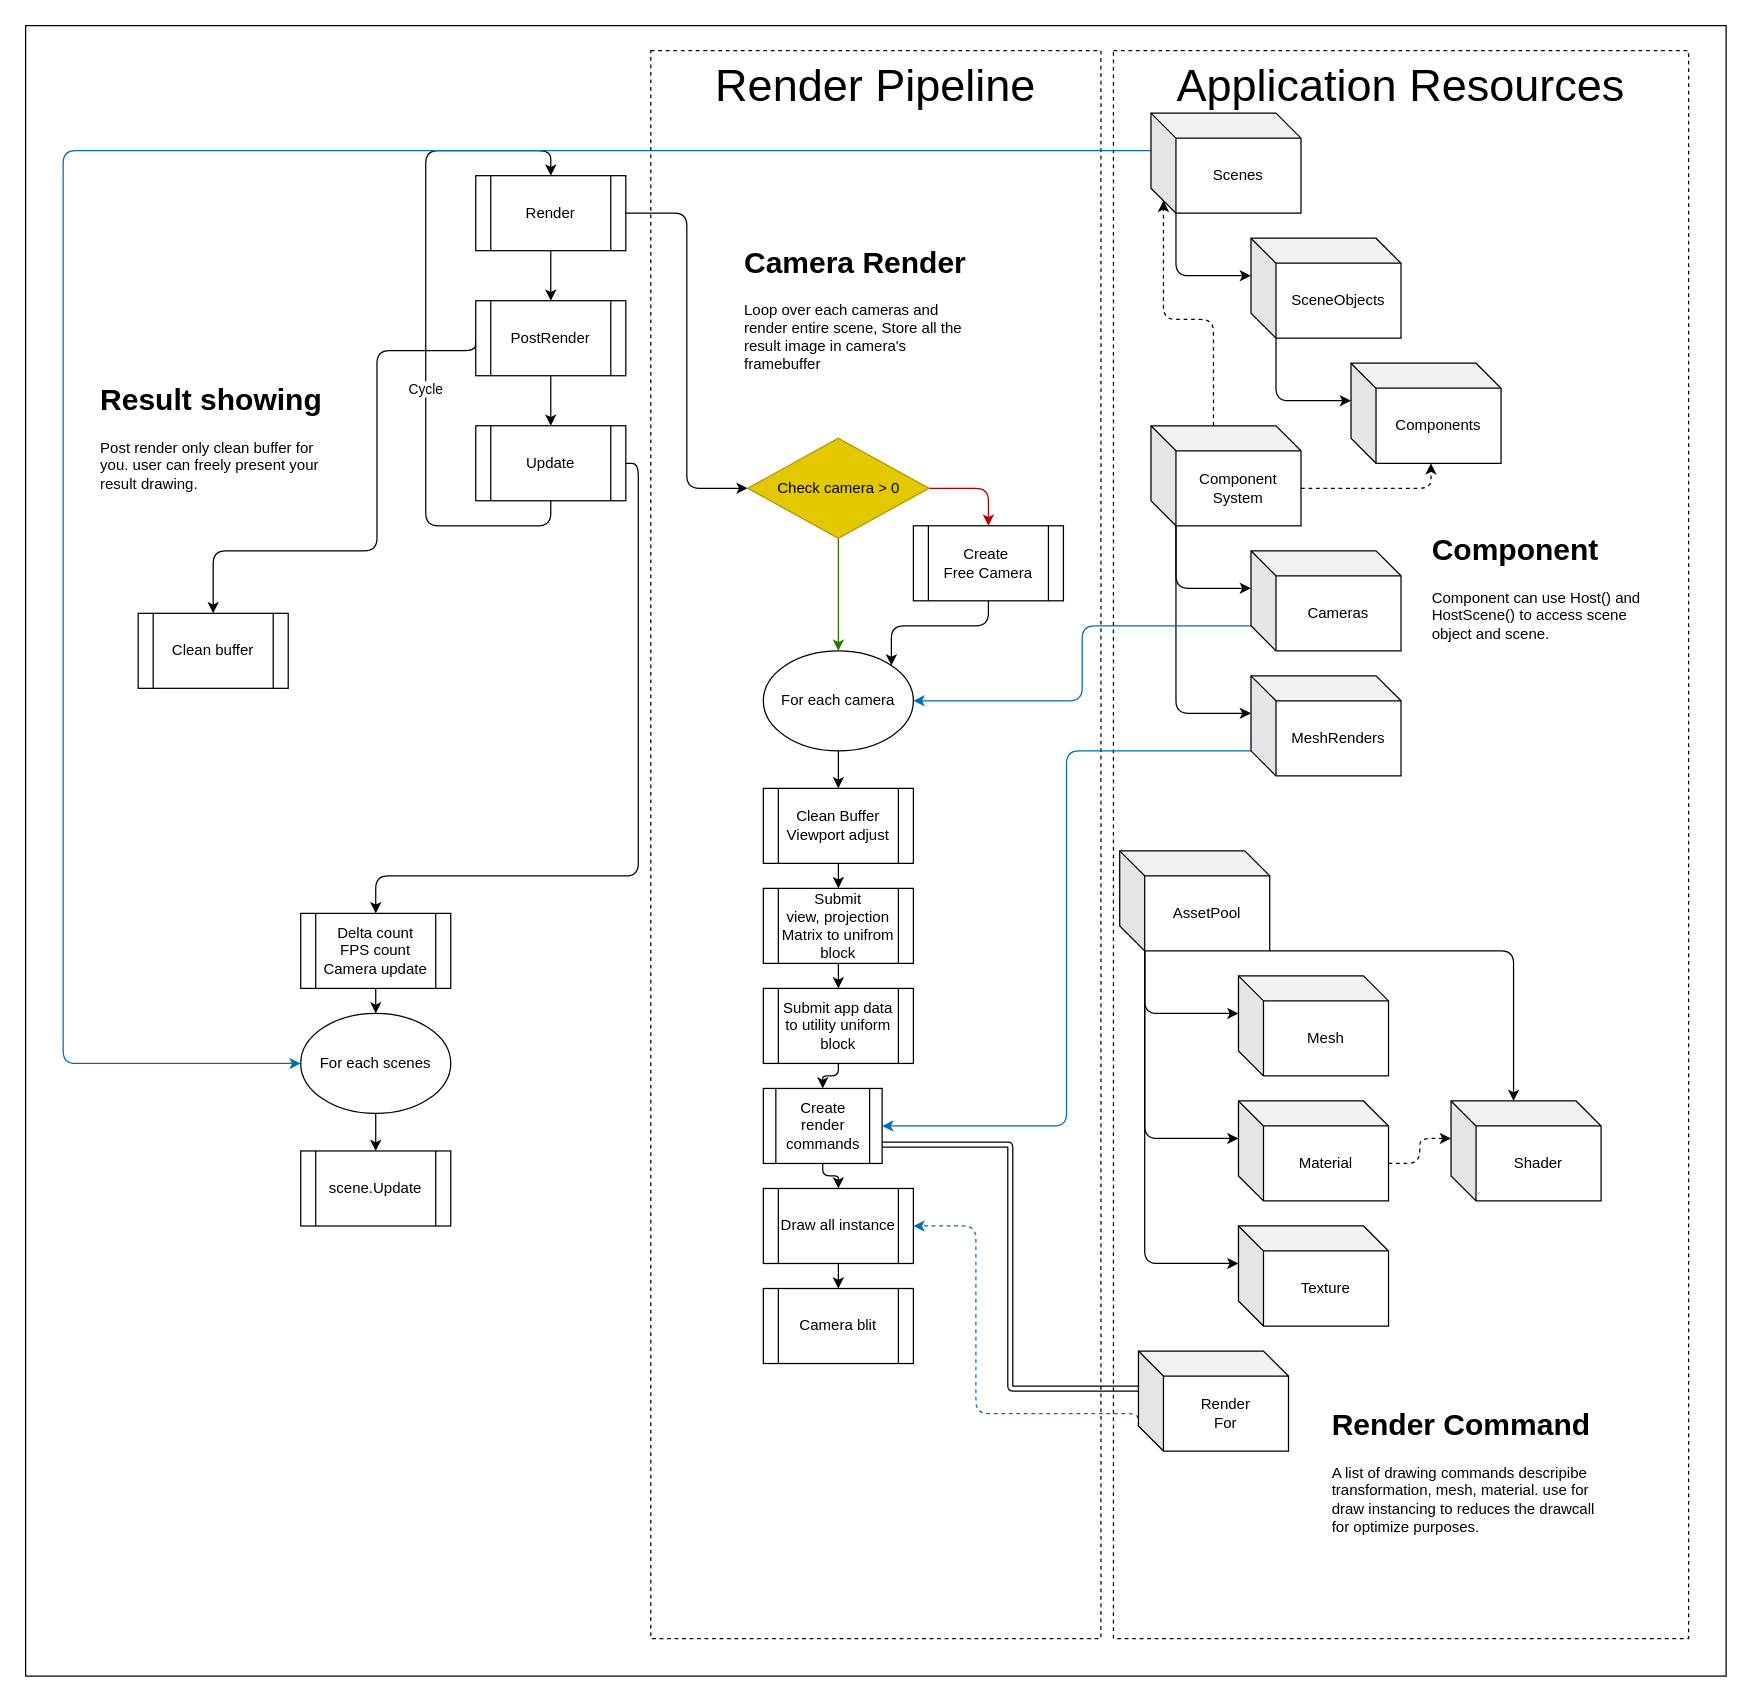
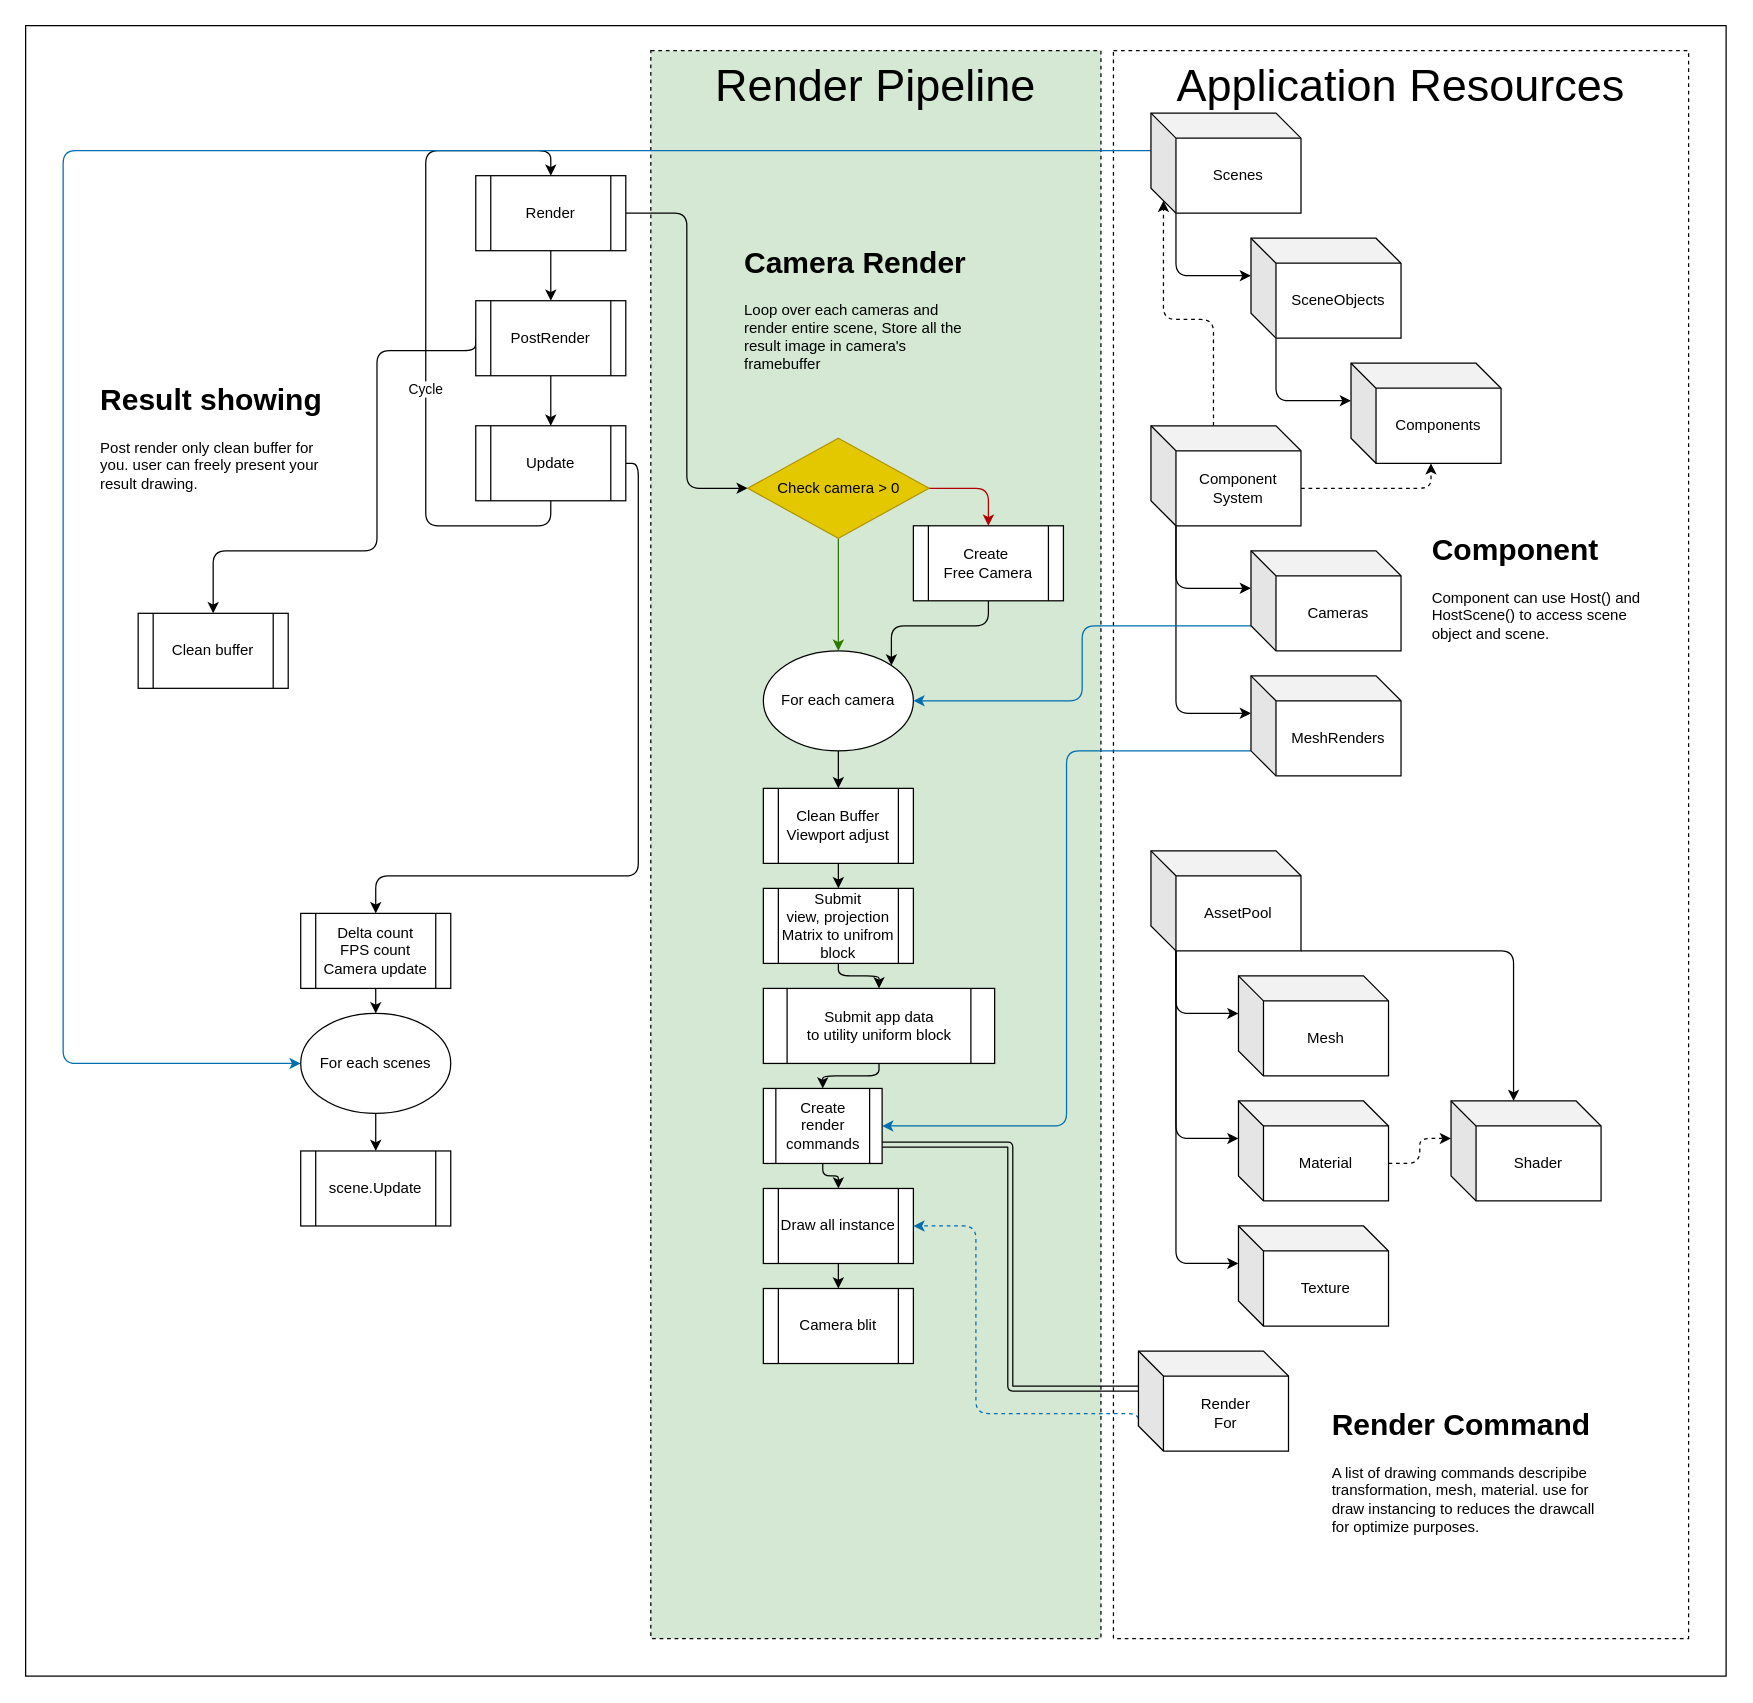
node "Render Pipeline": fillcolor #ffffff -> #d5e8d4
node "AssetPool": moved (1194, 901) -> (1226, 901)
node "Submit app data to utility uniform block": size 150x75 -> 231x75
